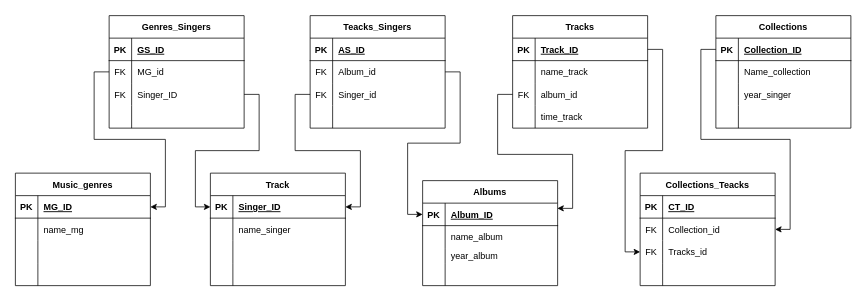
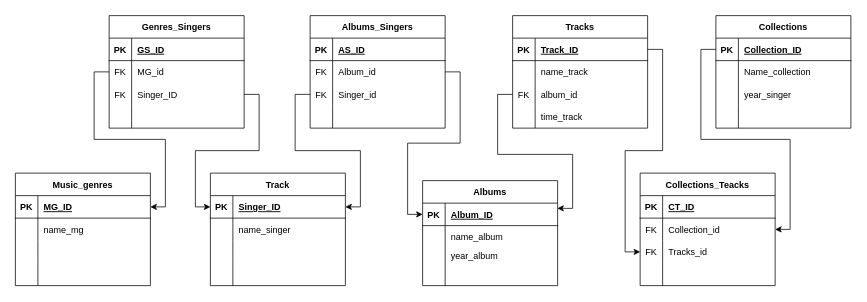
node "Teacks_Singers": label "Teacks_Singers" -> "Albums_Singers"
